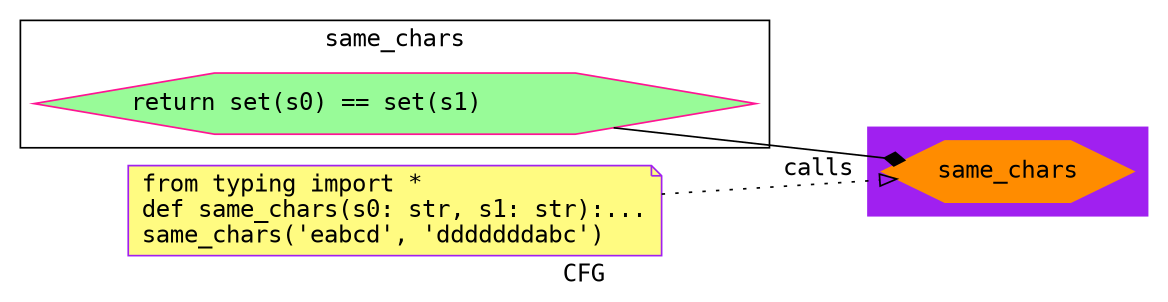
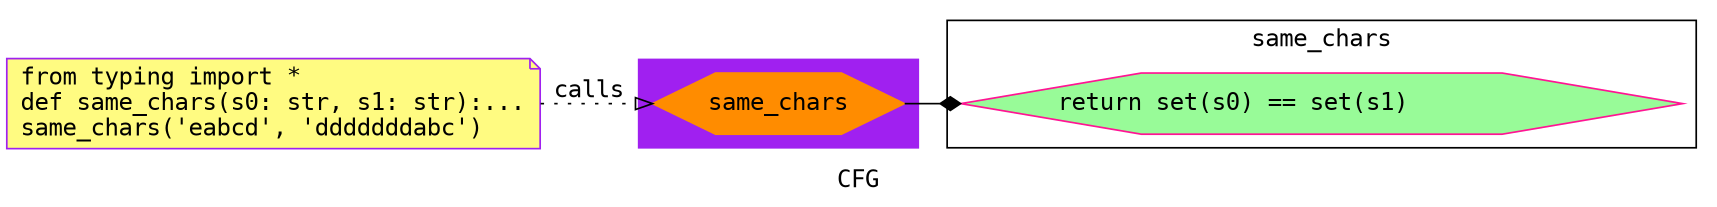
edge "return set(s0) == set(s1)" -> "same_chars": reversed
